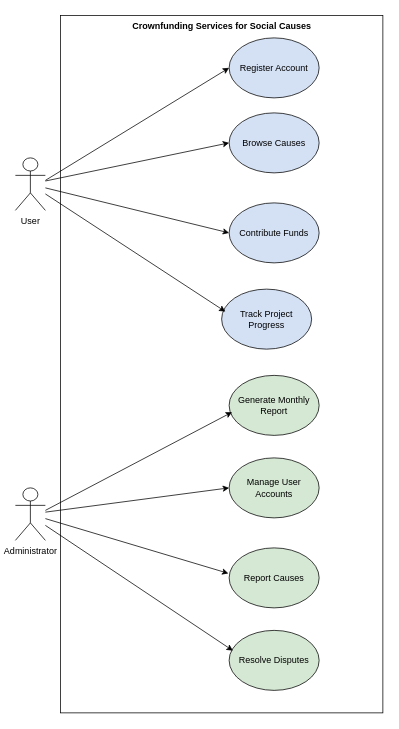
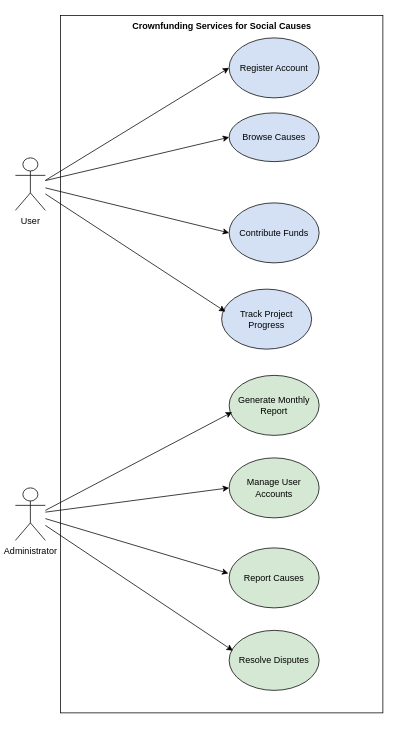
node "Browse Causes": size 90x60 -> 90x49
